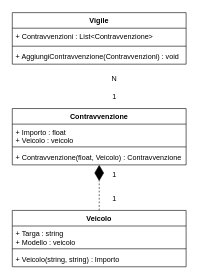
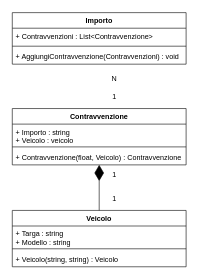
node "Vigile": label "Vigile" -> "Importo"
node "+ Importo : float + Veicolo : veicolo": label "+ Importo : float + Veicolo : veicolo" -> "+ Importo : string + Veicolo : veicolo"
edge "Veicolo" -> "Contravvenzione": style dashed -> solid
node "+ Targa : string + Modello : veicolo": label "+ Targa : string + Modello : veicolo" -> "+ Targa : string + Modello : string"
node "+ Veicolo(string, string) : Importo": label "+ Veicolo(string, string) : Importo" -> "+ Veicolo(string, string) : Veicolo"
